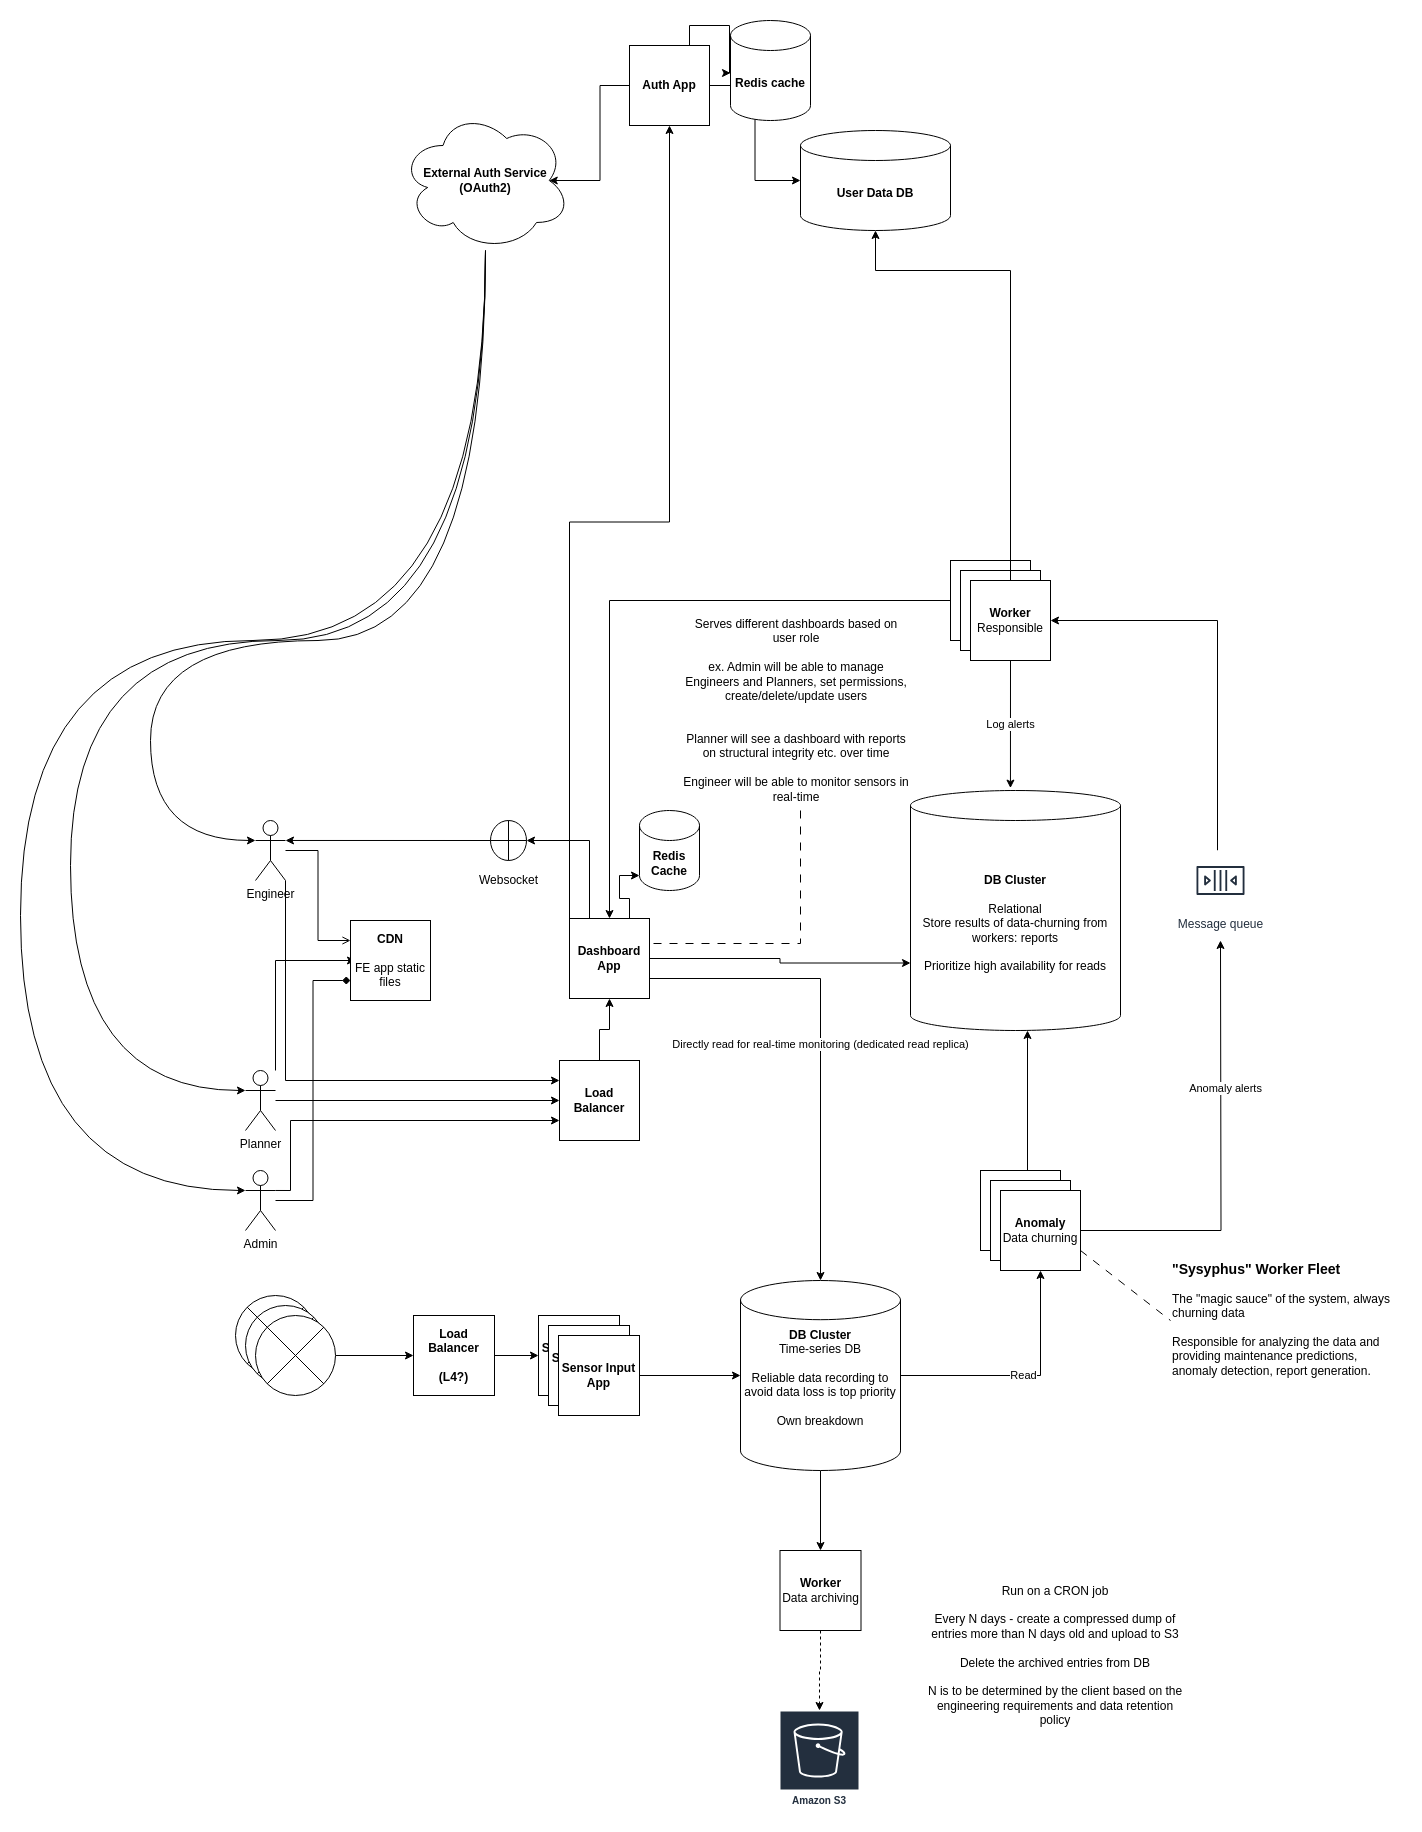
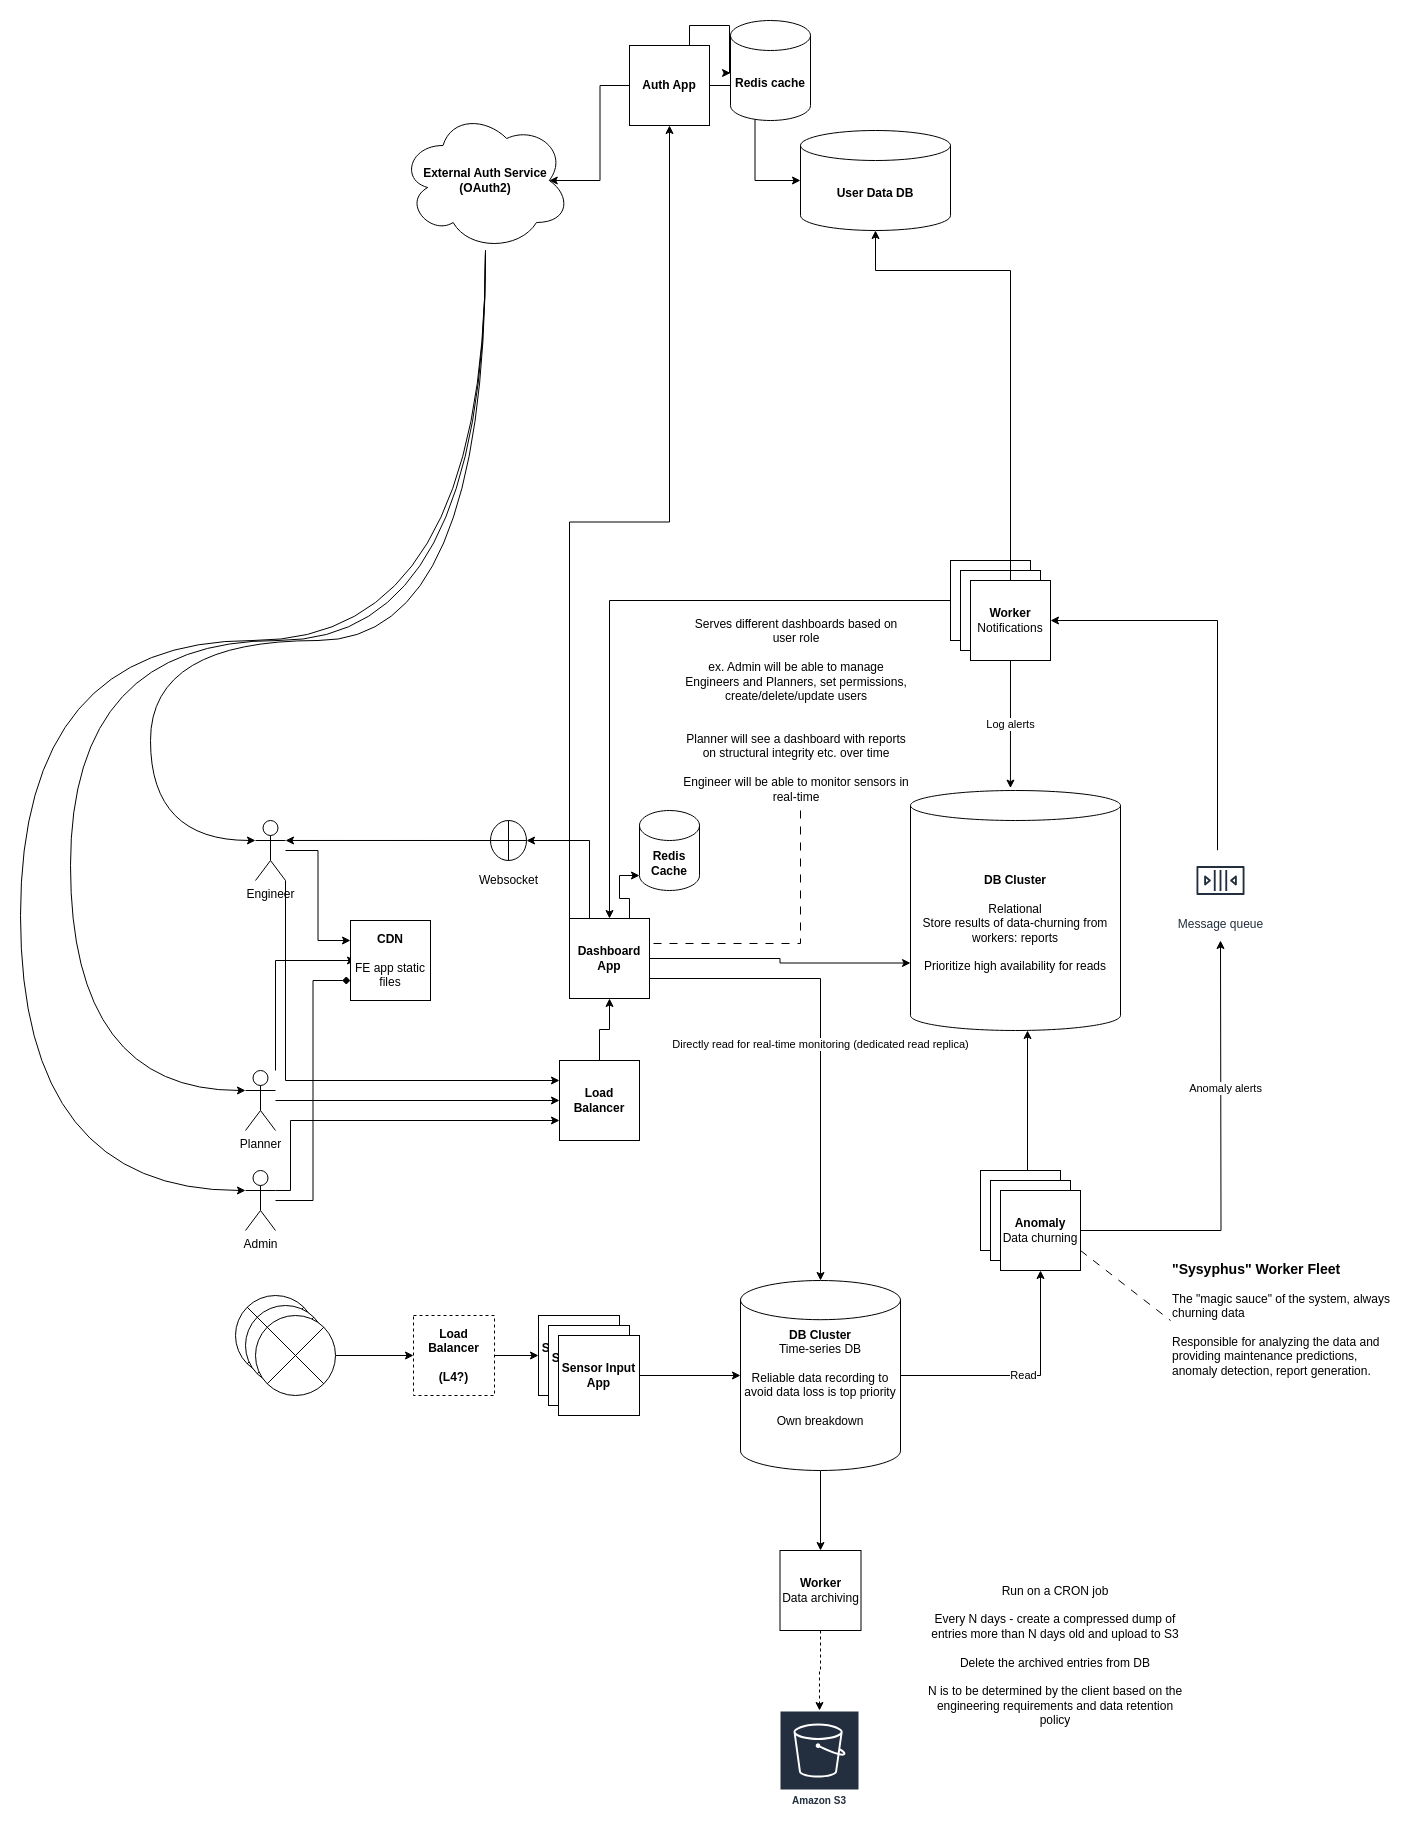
node "Worker Responsible": label "Worker Responsible" -> "Worker Notifications"
edge "Engineer" -> "CDN FE app static files": arrowhead open -> classic
node "Load Balancer (L4?)": style solid -> dashed
